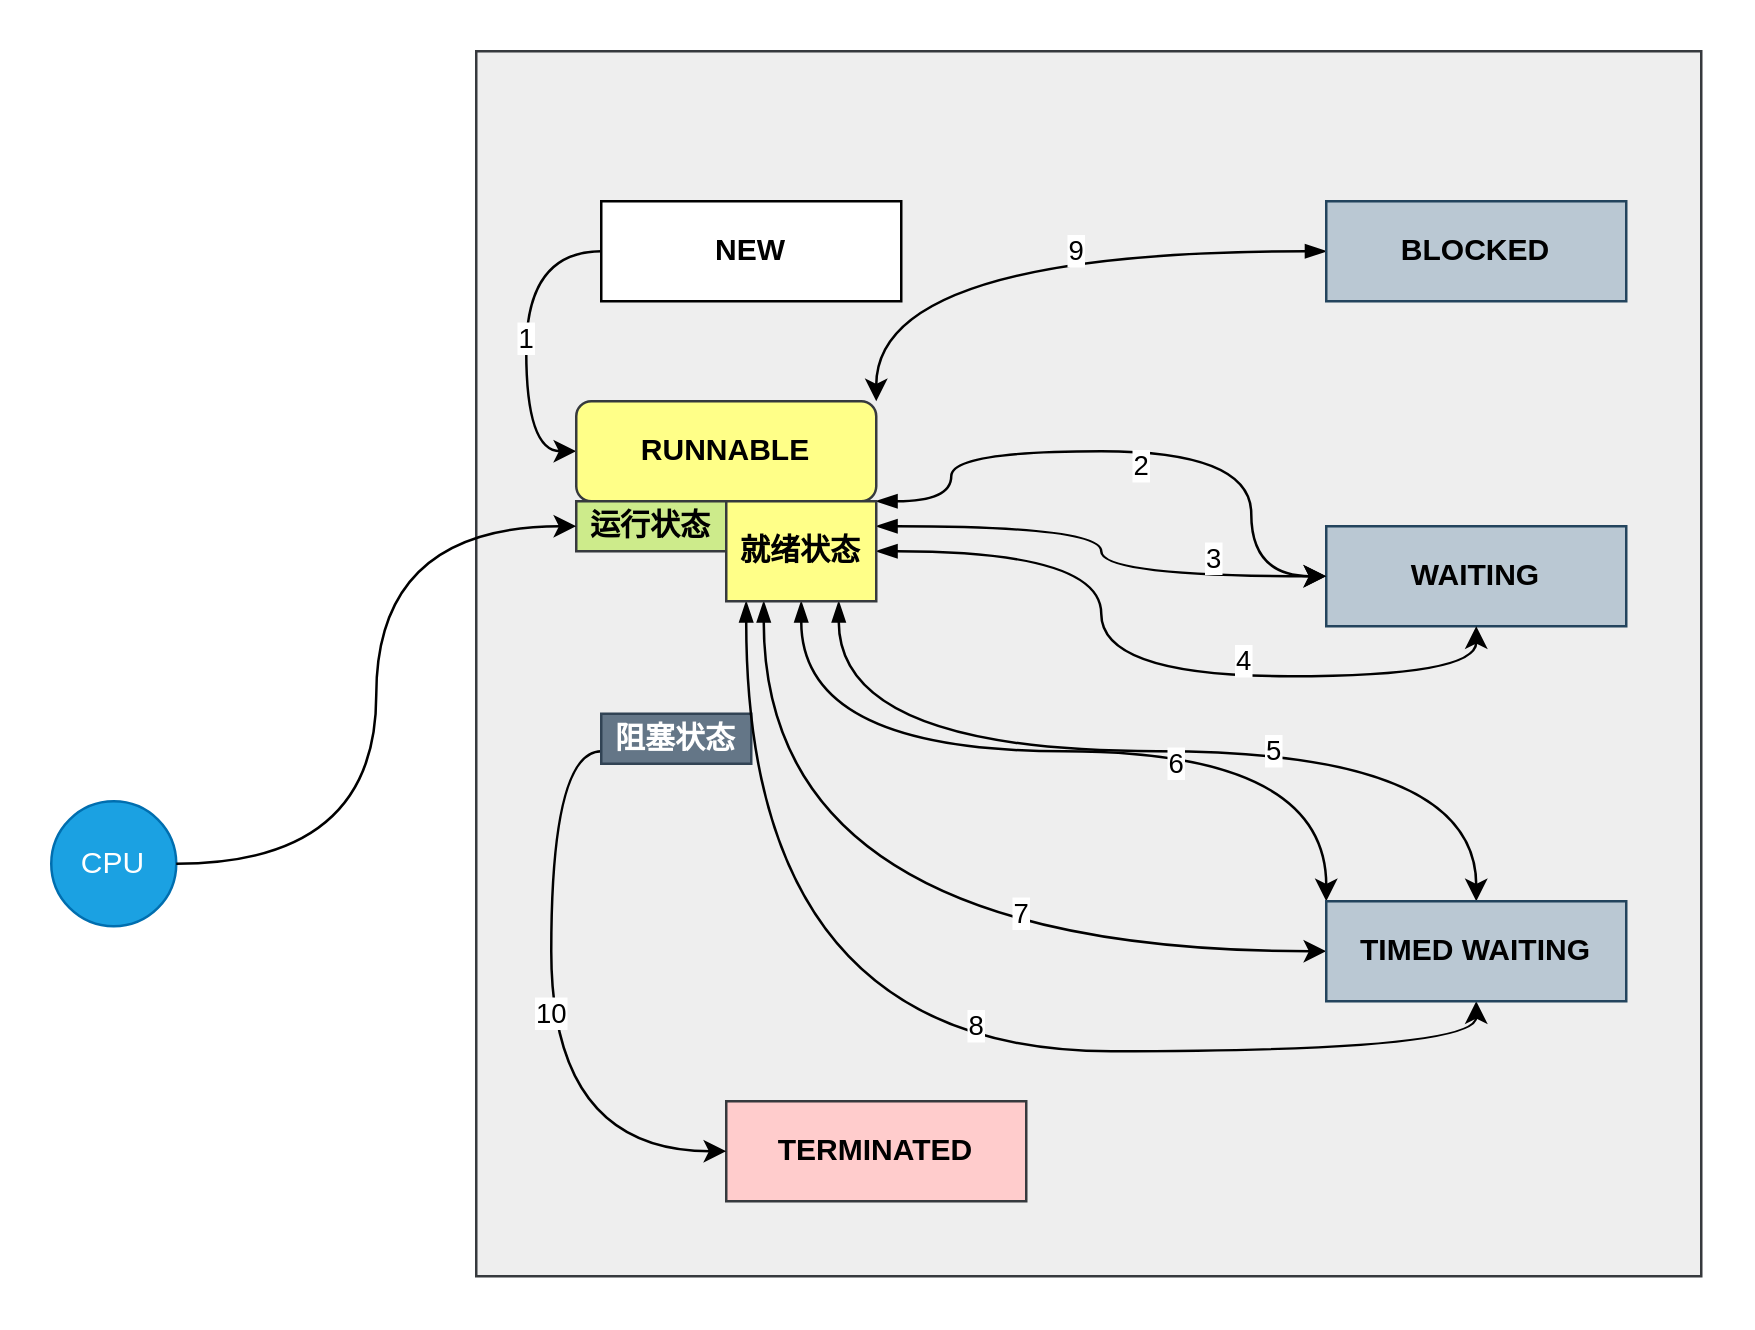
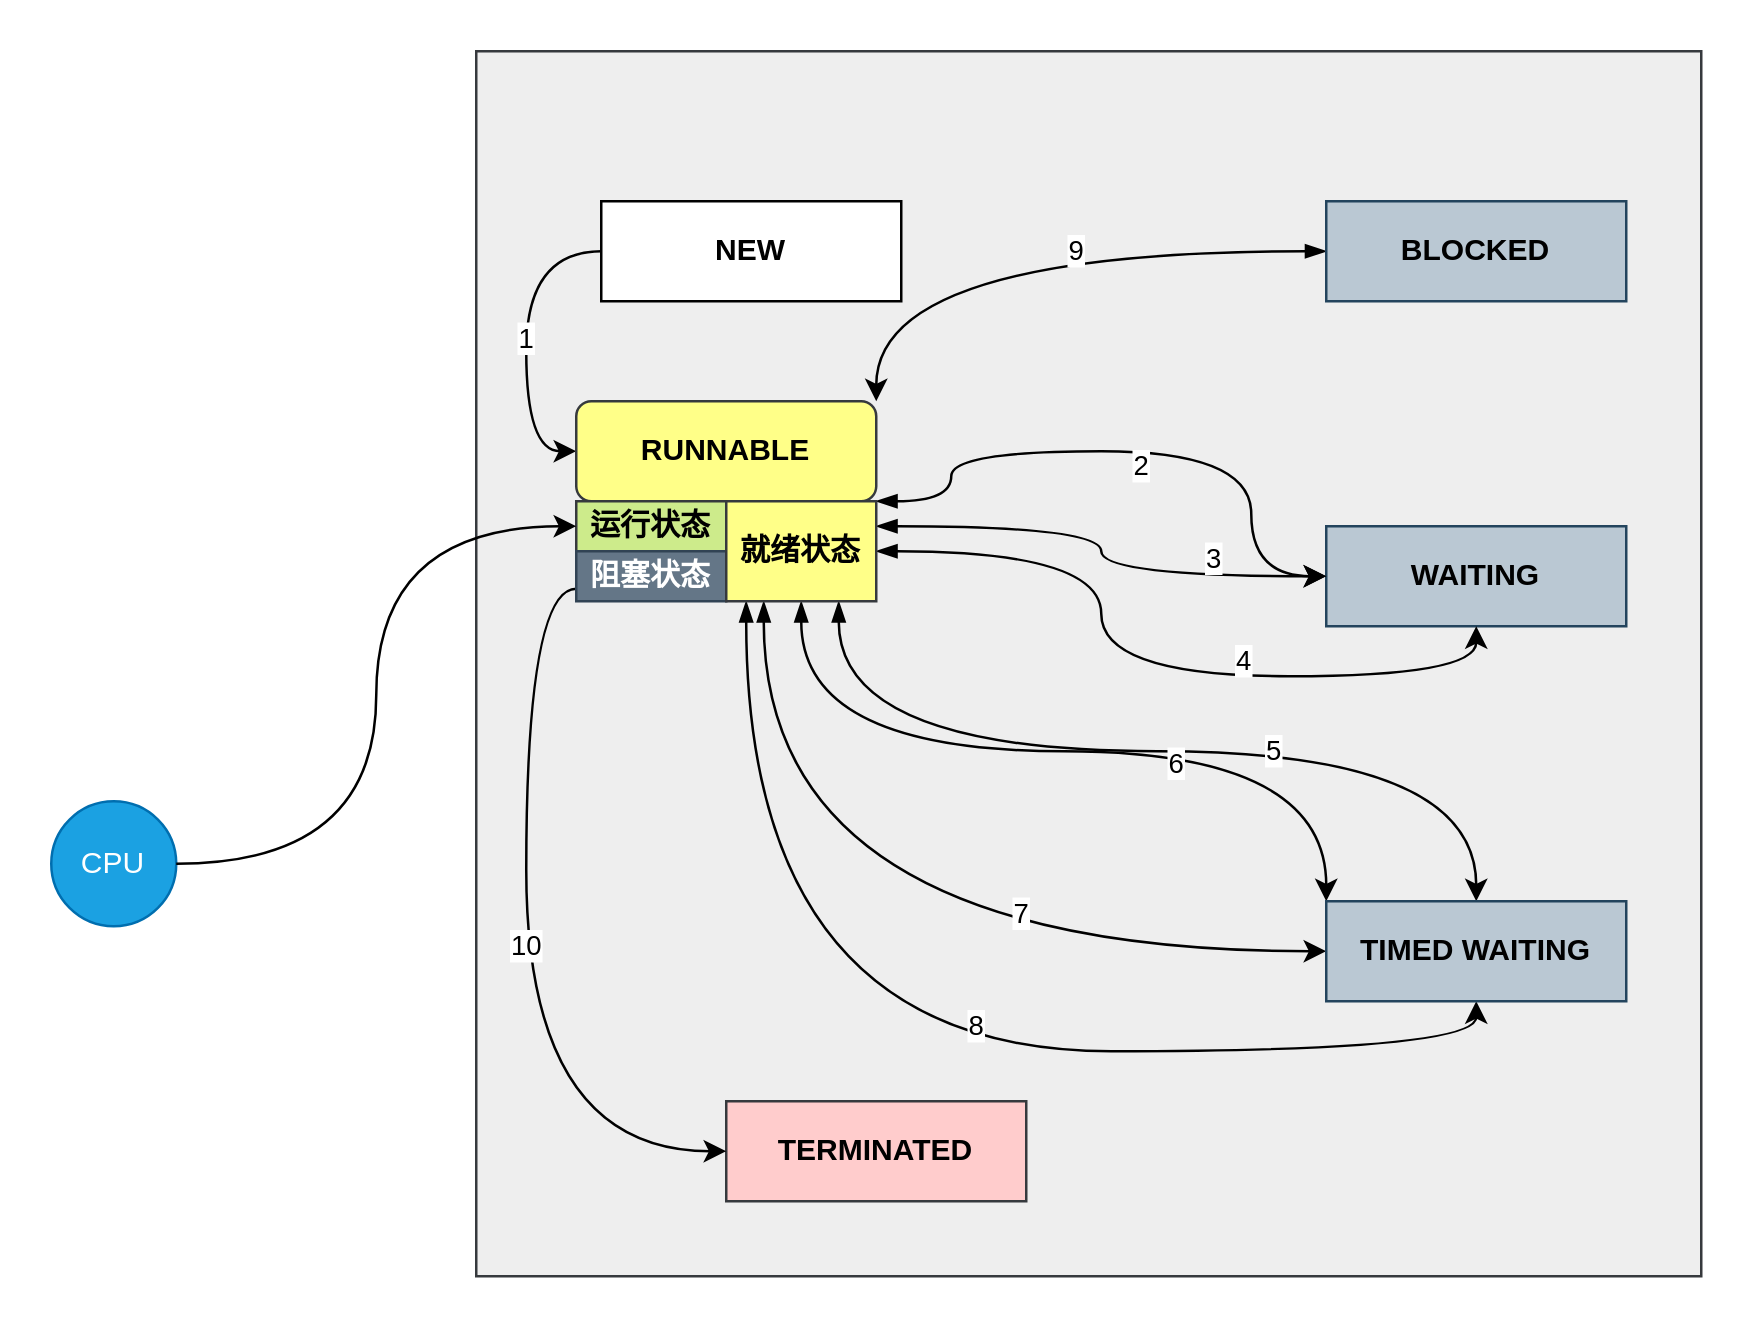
node "阻塞状态": moved (676, 739) -> (651, 576)
